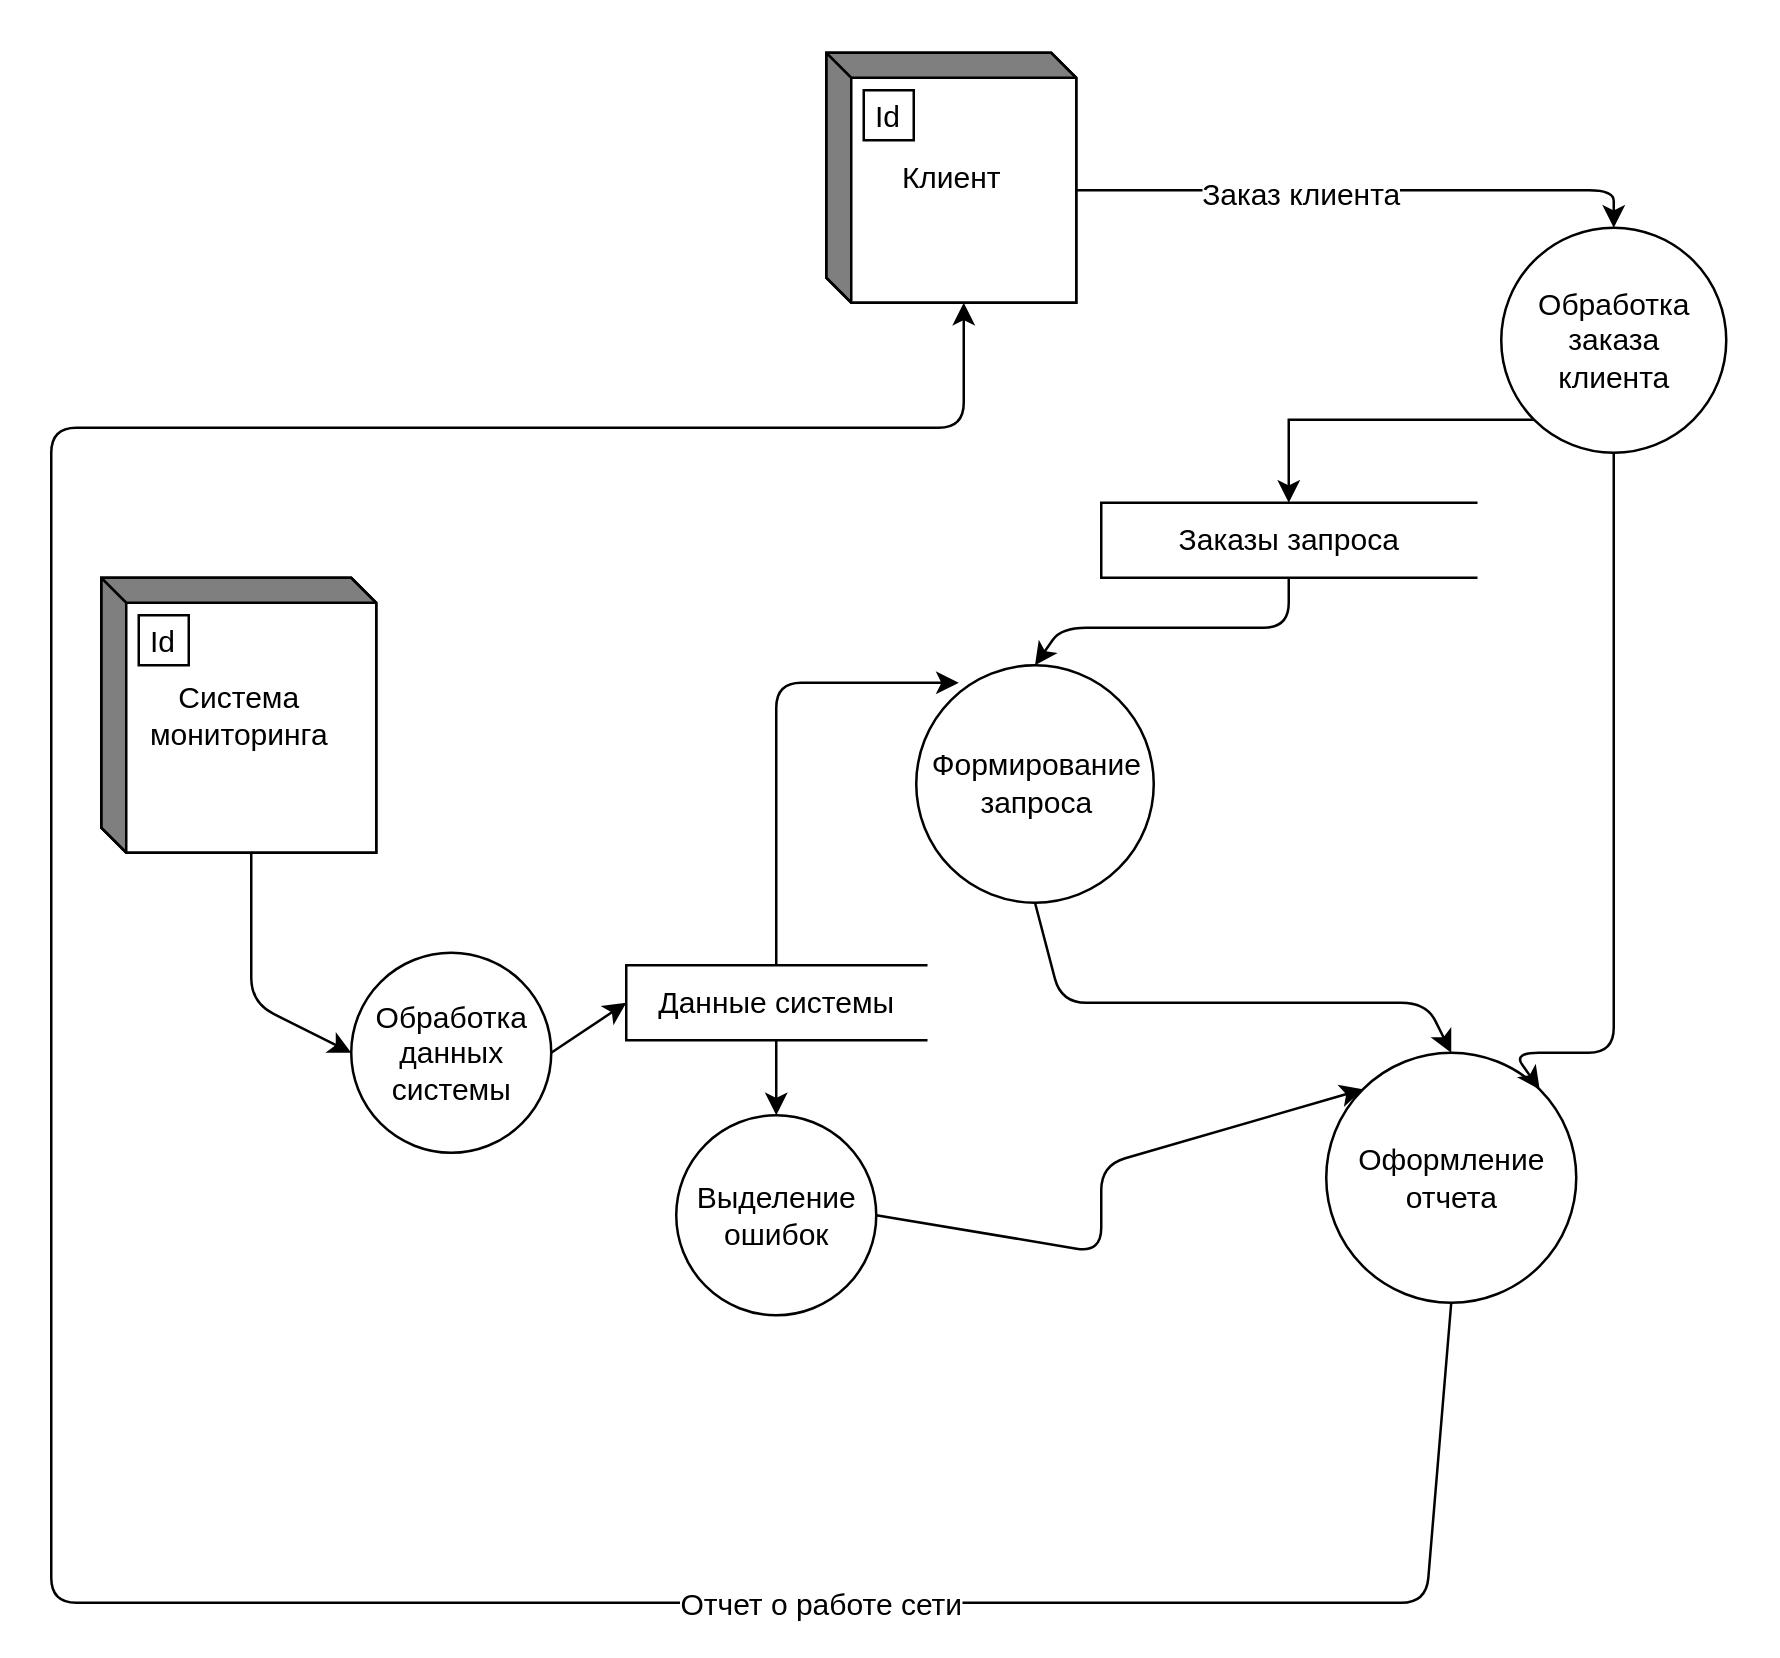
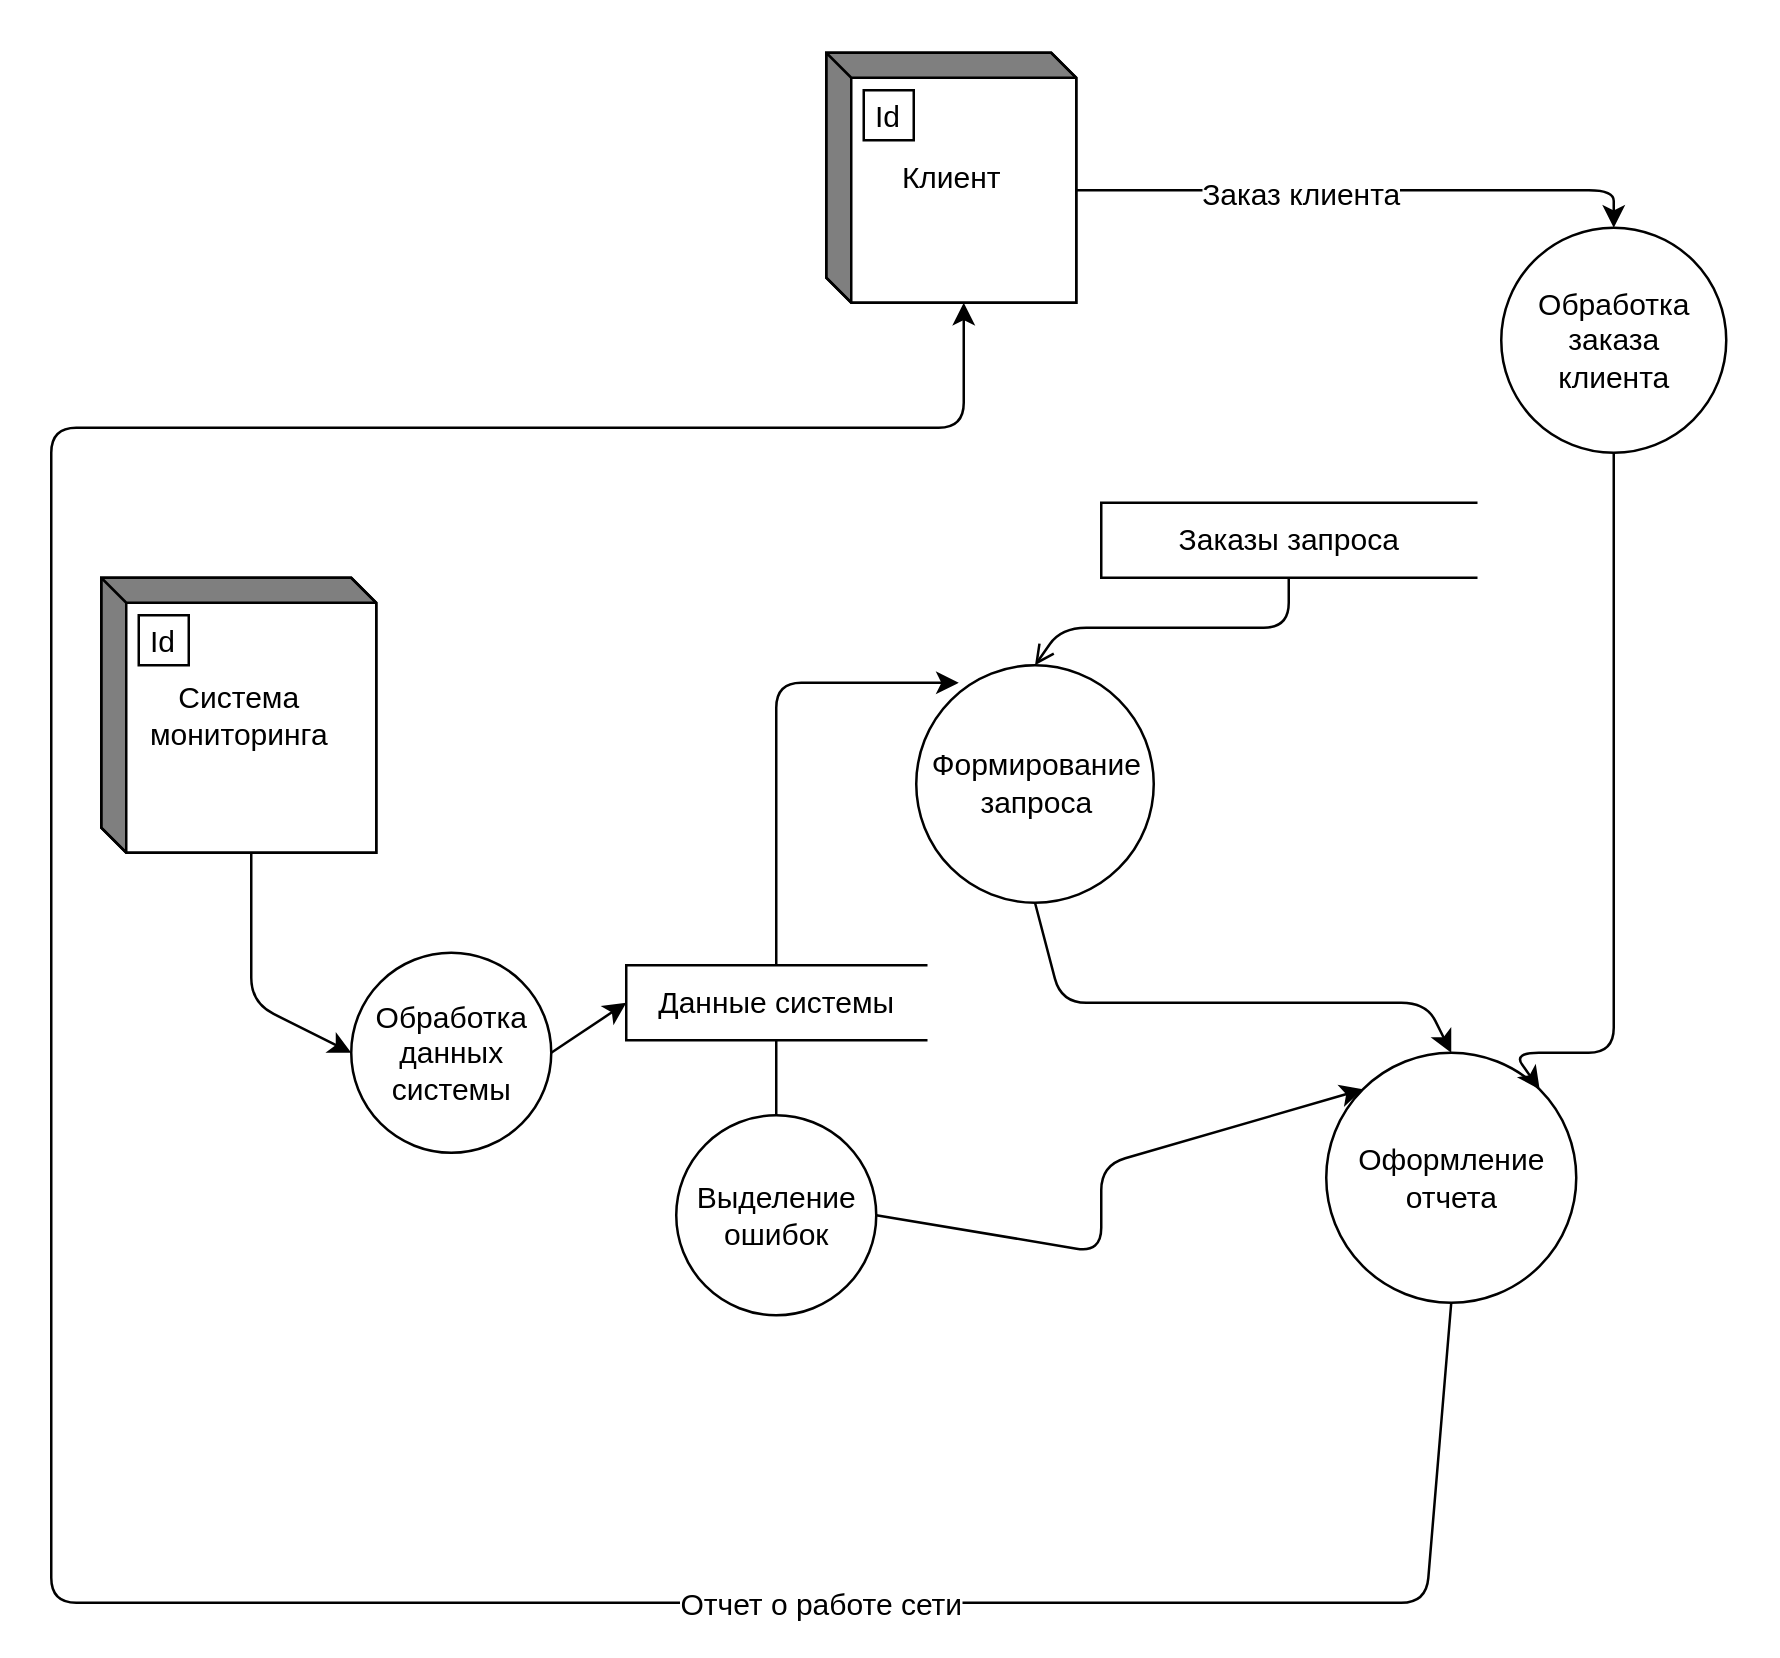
edge "Обработка заказа клиента" -> "Заказы запроса": removed
edge "Заказы запроса" -> "Формирование запроса": arrowhead classic -> open
edge "Данные системы" -> "Выделение ошибок": arrowhead classic -> none
